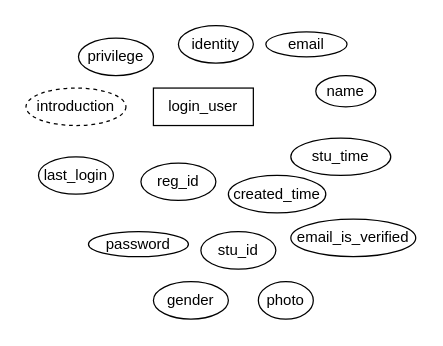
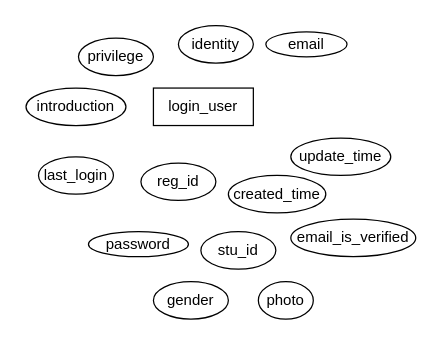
node "name": removed
node "introduction": style dashed -> solid
node "stu_time": label "stu_time" -> "update_time"
